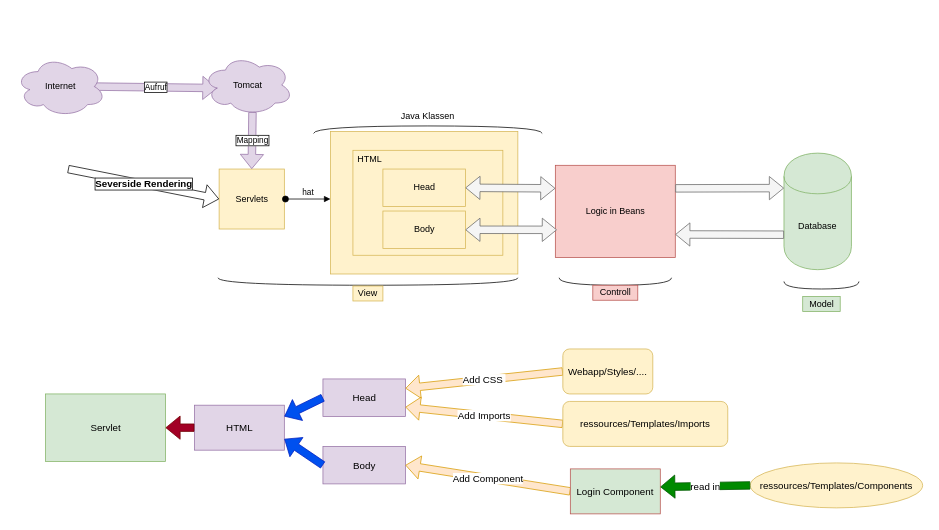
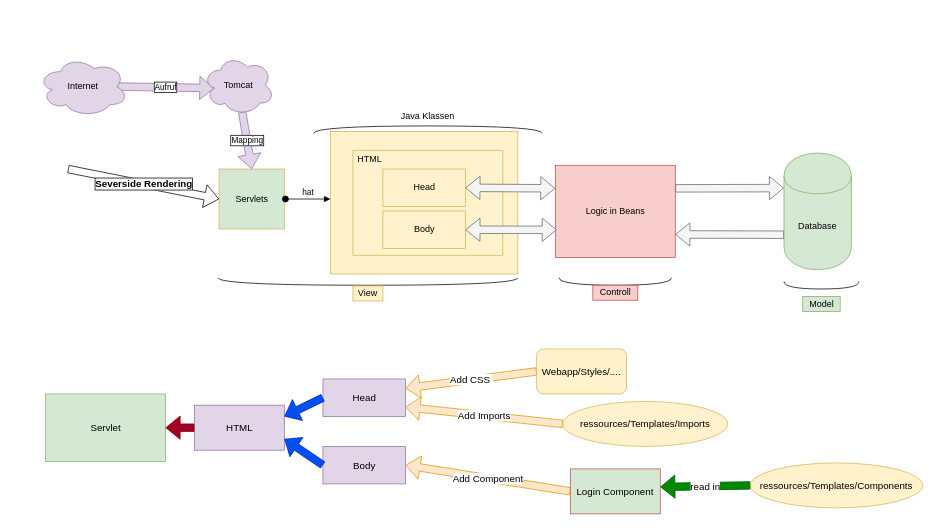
node "Tomcat": size 90x60 -> 71x60
node "Internet": moved (60, 87) -> (83, 87)
node "Servlets": fillcolor #fff2cc -> #d5e8d4
node "Webapp/Styles/....": moved (608, 372) -> (582, 372)
node "ressources/Templates/Imports": shape rounded rectangle -> ellipse
